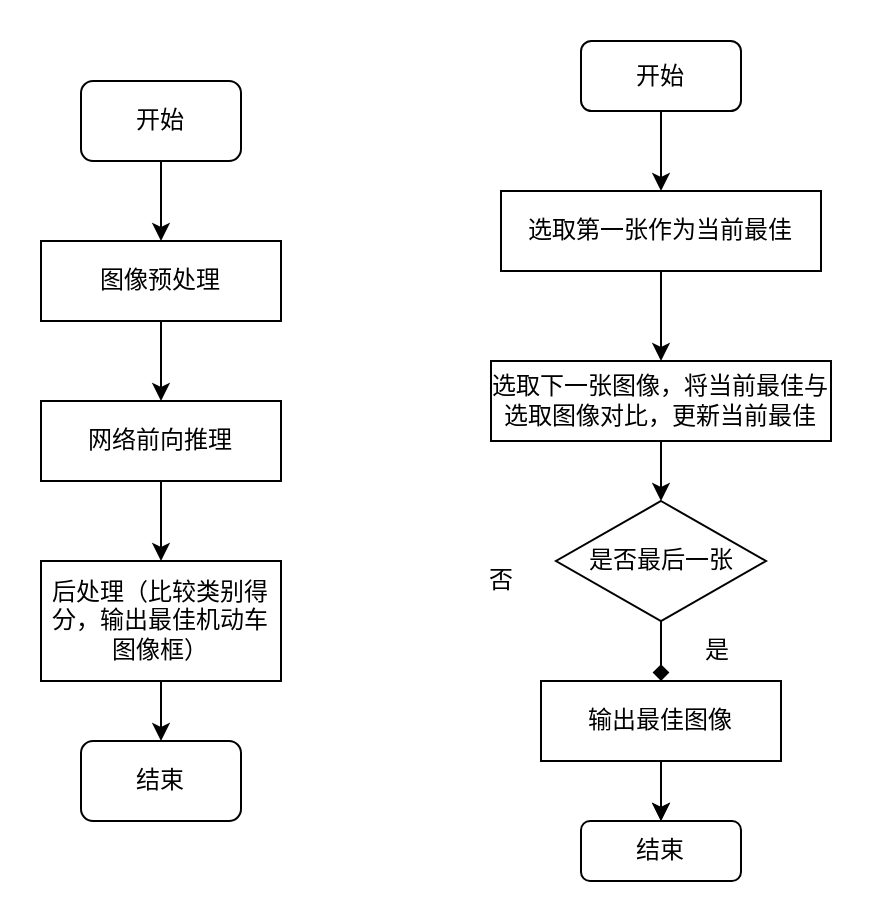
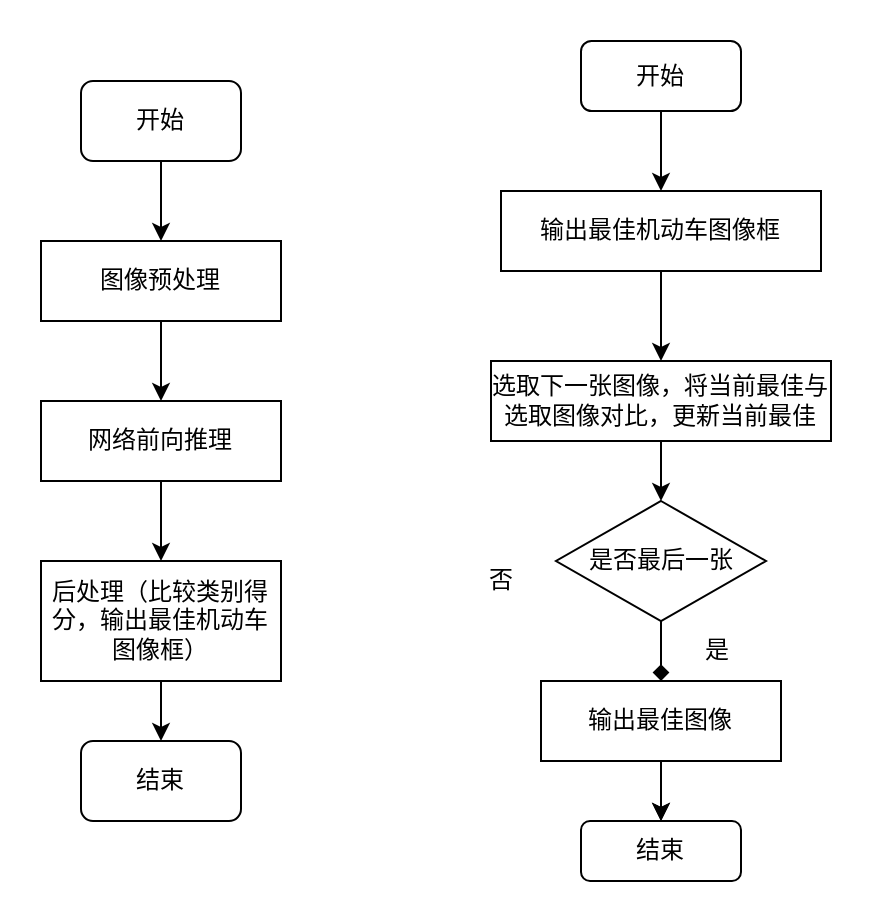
node "选取第一张作为当前最佳": label "选取第一张作为当前最佳" -> "输出最佳机动车图像框"
